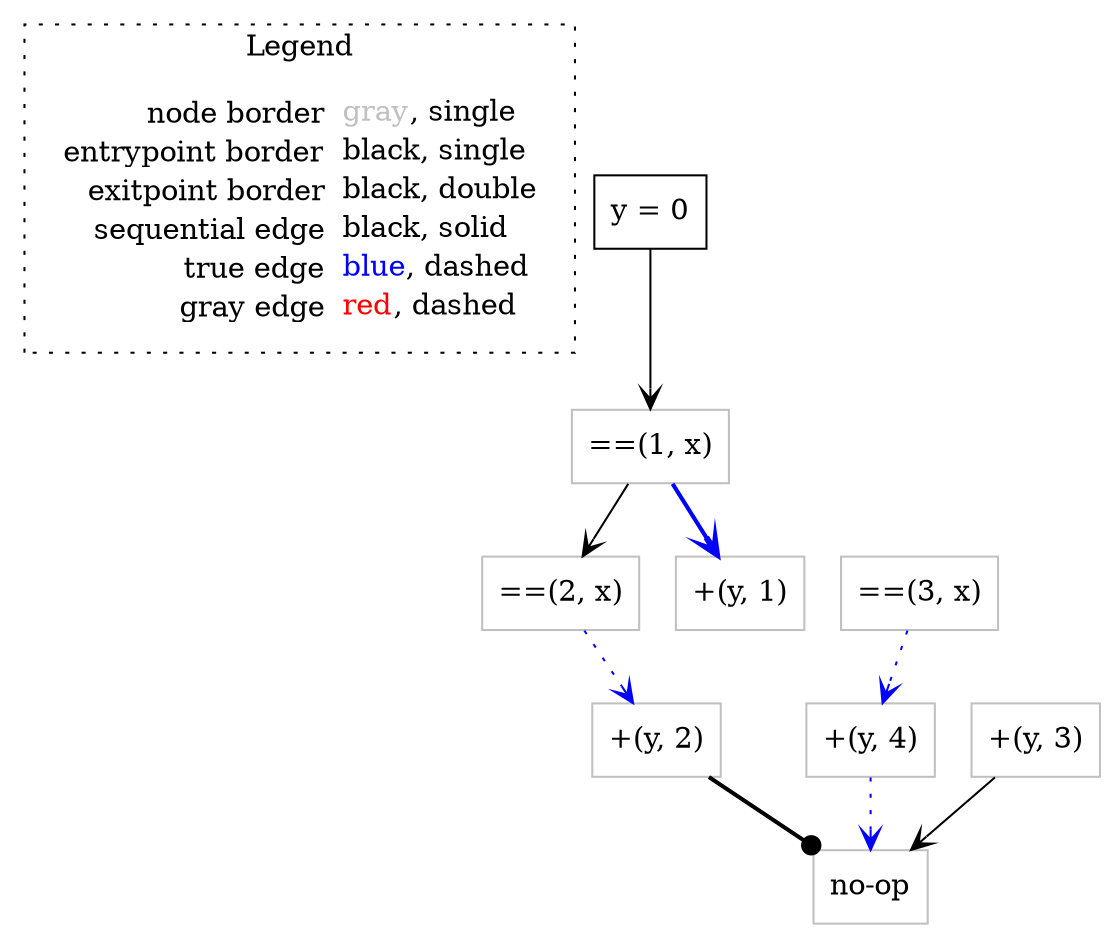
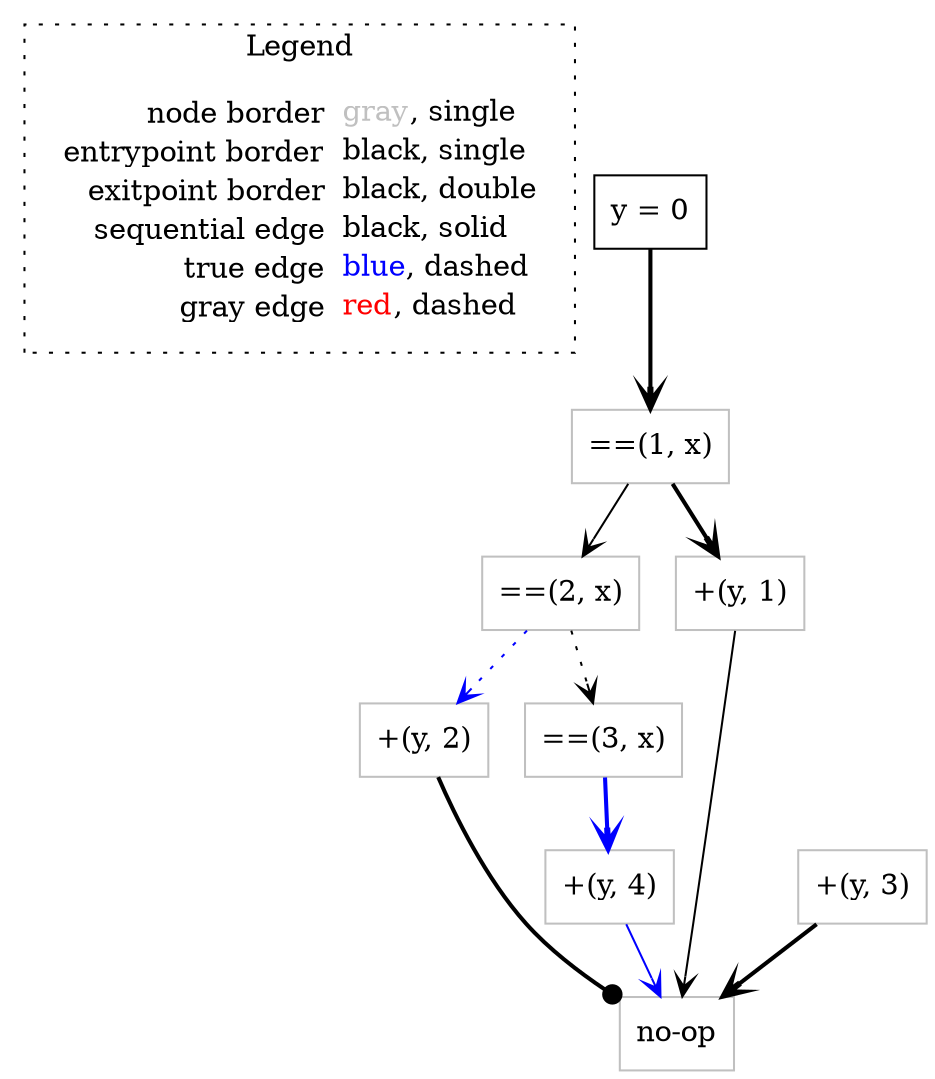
edge "y = 0" -> "==(1, x)": style solid -> bold
edge "==(1, x)" -> "+(y, 1)": color blue -> black
edge "==(2, x)" -> "==(3, x)": added
edge "==(3, x)" -> "+(y, 4)": style dotted -> bold
edge "+(y, 1)" -> "no-op": added
edge "+(y, 4)" -> "no-op": style dotted -> solid
edge "+(y, 3)" -> "no-op": style solid -> bold
